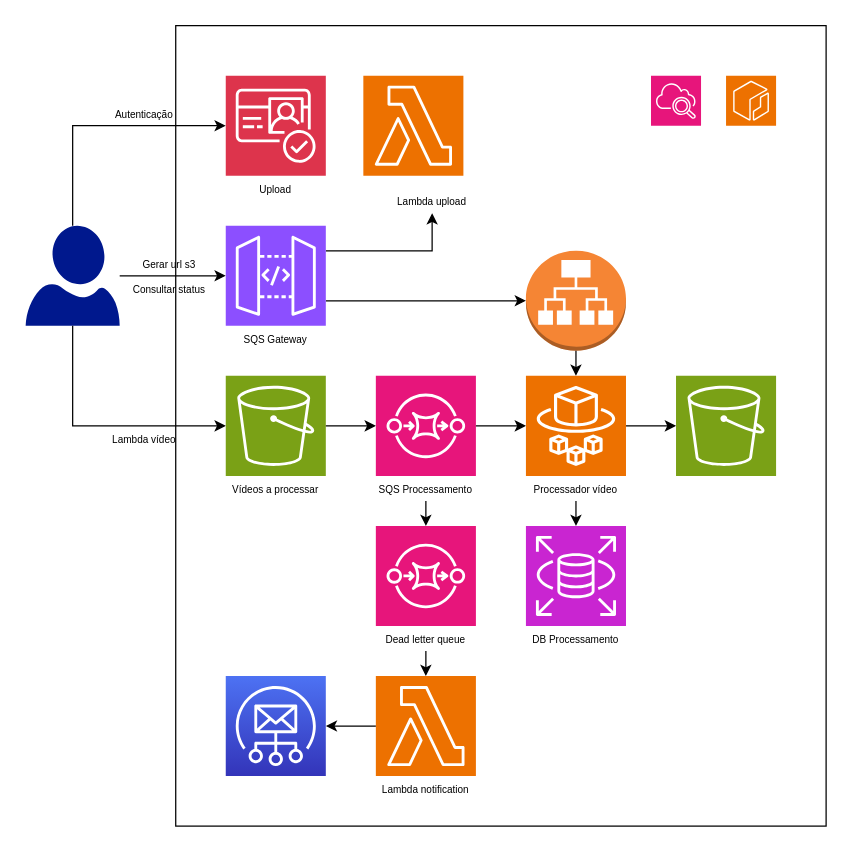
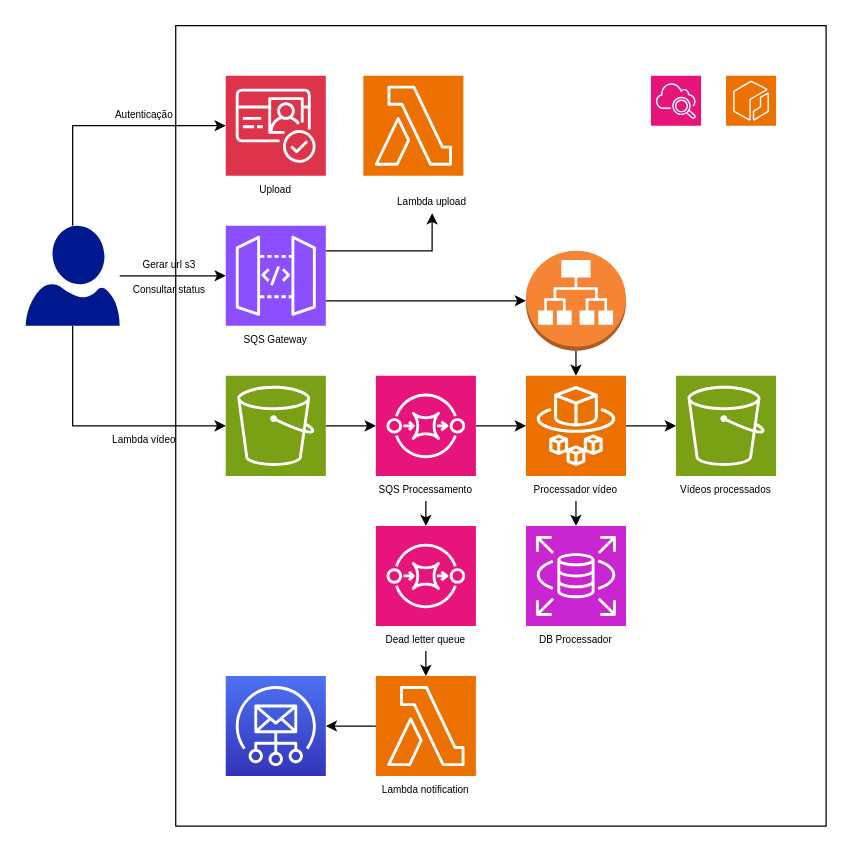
node "Vídeos a processar": removed
node "Vídeos processados": added
node "DB Processamento": label "DB Processamento" -> "DB Processador"
